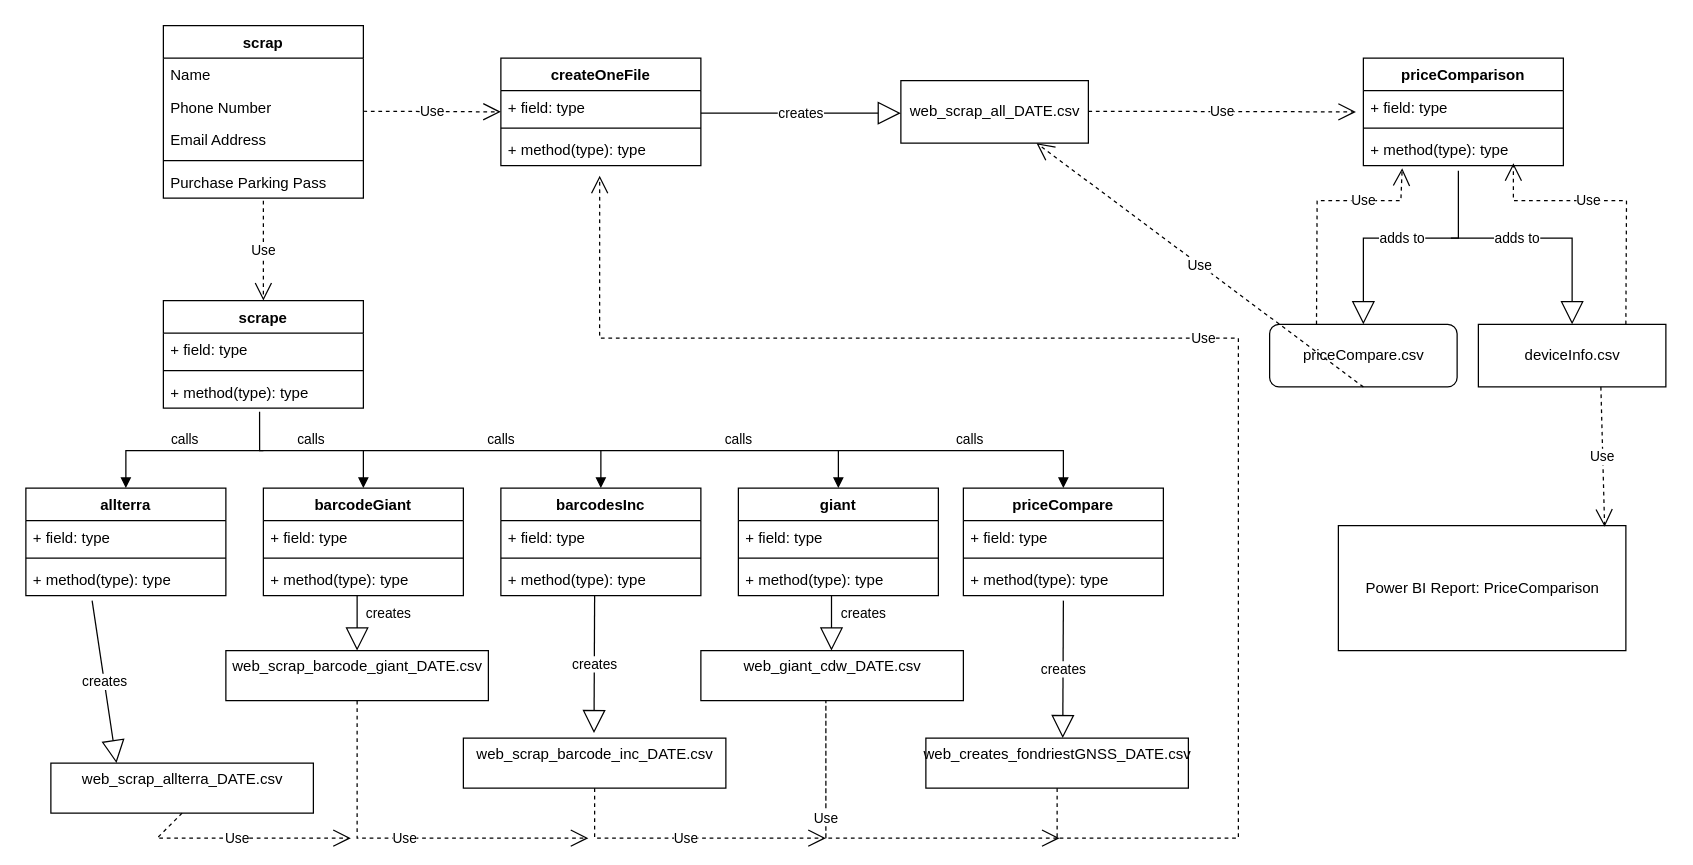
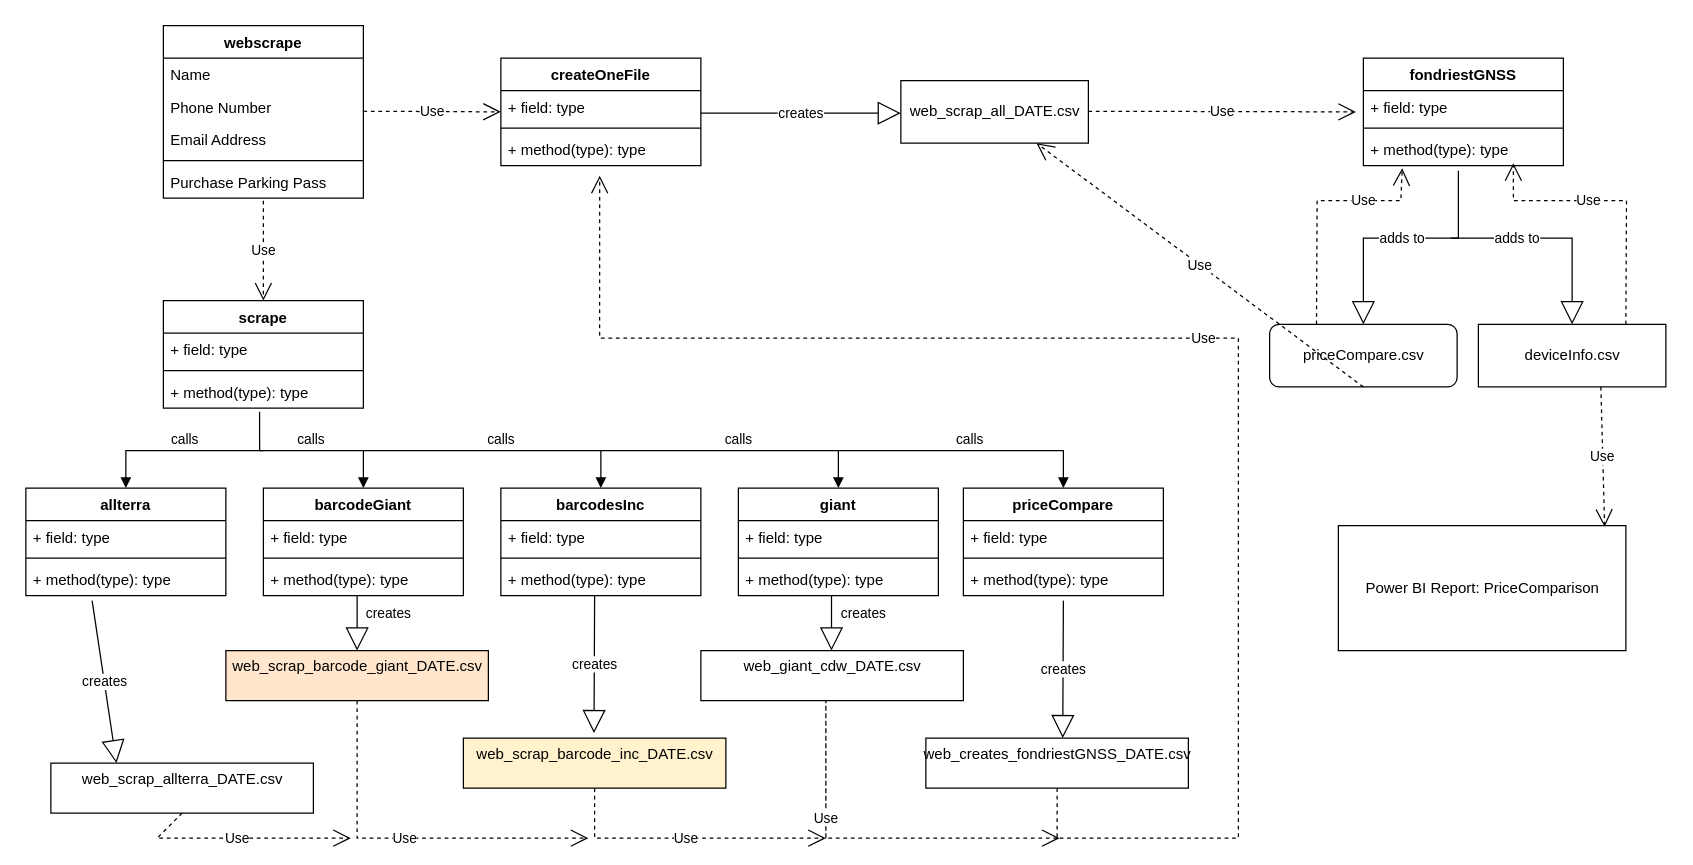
node "scrap": label "scrap" -> "webscrape"
node "priceComparison": label "priceComparison" -> "fondriestGNSS"
node "web_scrap_barcode_giant_DATE.csv": fillcolor #ffffff -> #ffe6cc
node "web_scrap_barcode_inc_DATE.csv": fillcolor #ffffff -> #fff2cc
